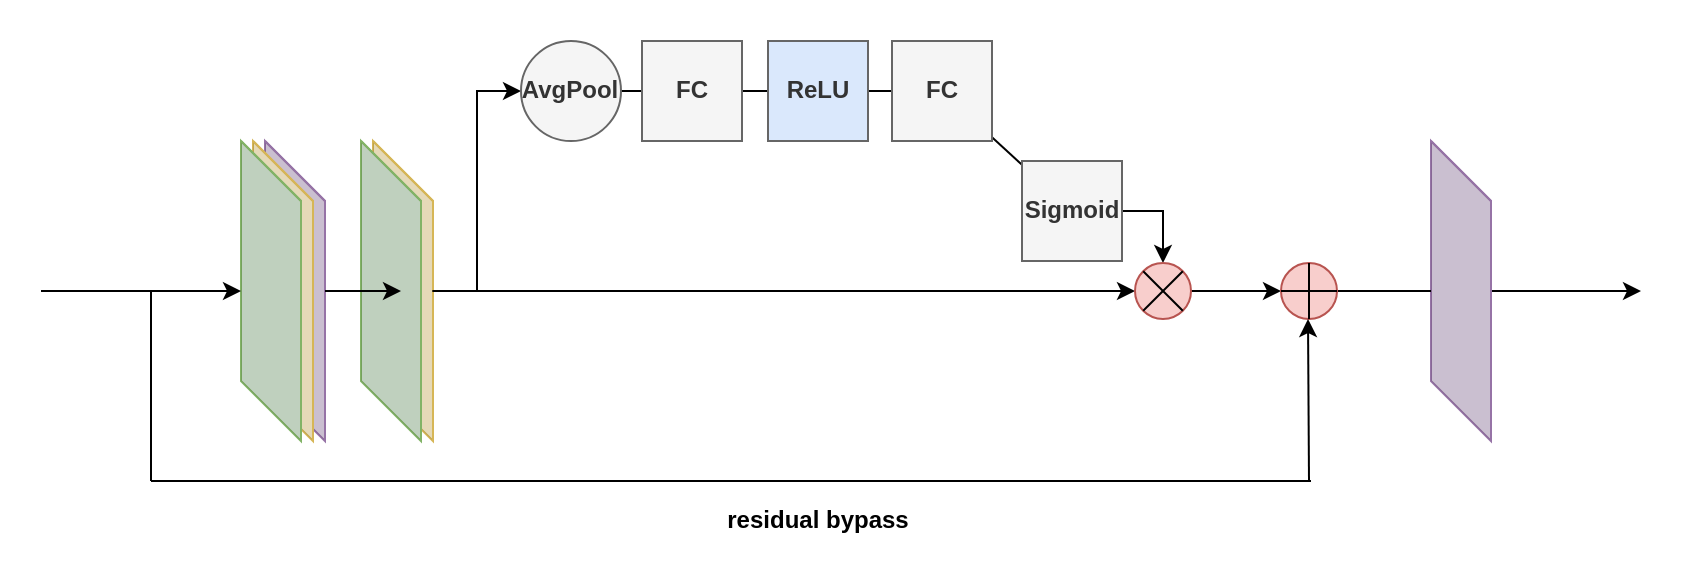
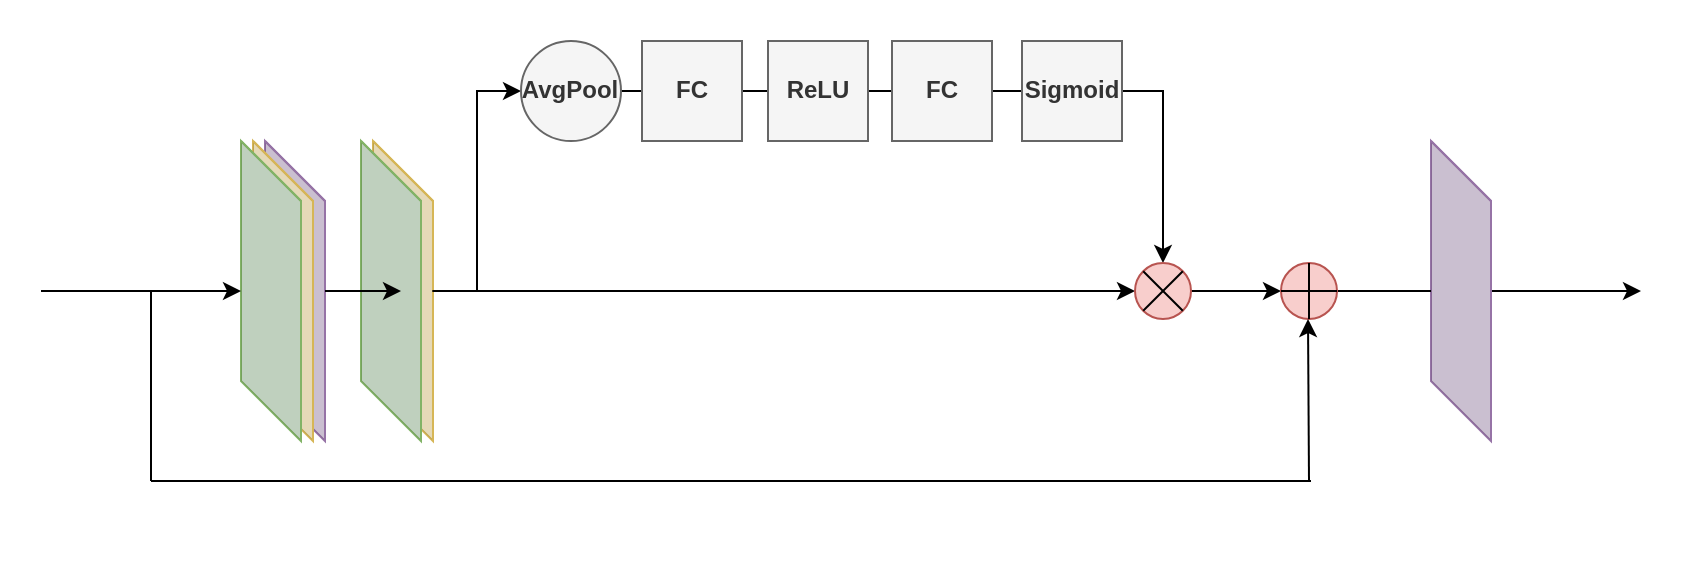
node "ReLU": fillcolor #dae8fc -> #f5f5f5
node "Sigmoid": moved (1072, 211) -> (1072, 91)
node "residual bypass": removed
